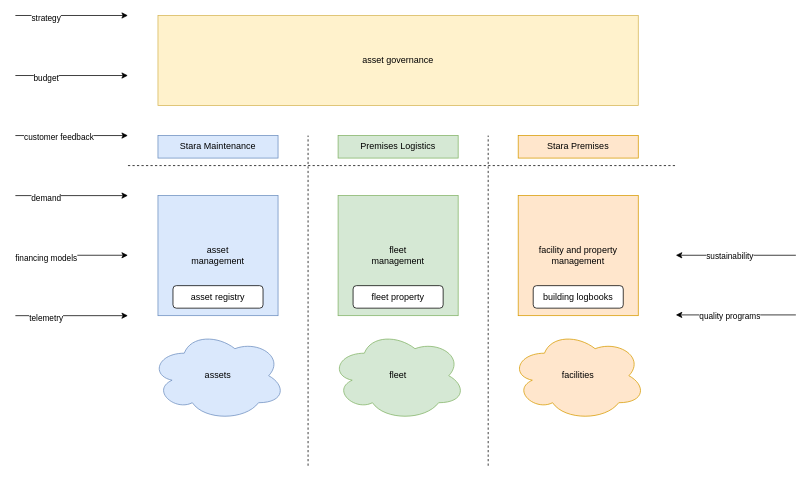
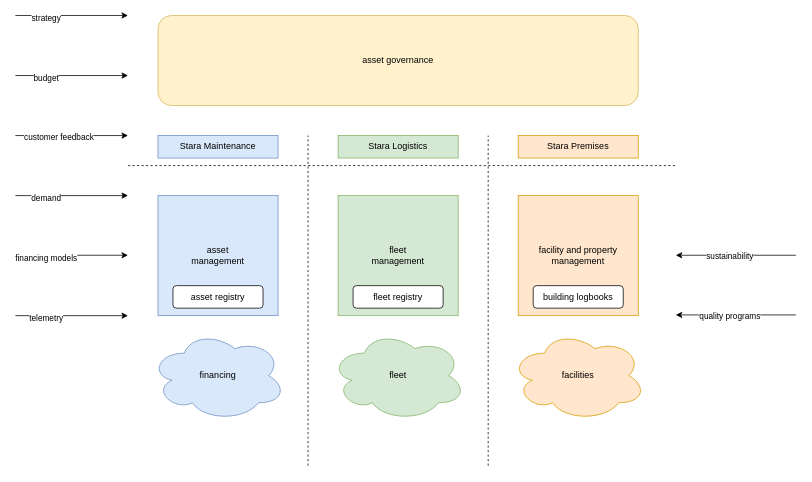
node "asset governance": shape rectangle -> rounded rectangle
node "Premises Logistics": label "Premises Logistics" -> "Stara Logistics"
node "fleet property": label "fleet property" -> "fleet registry"
node "assets": label "assets" -> "financing"
